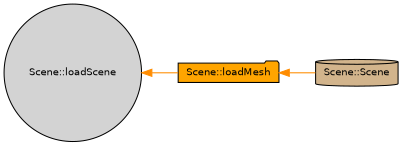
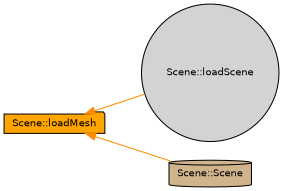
edge "Scene::loadMesh" -> "Scene::loadScene": reversed
